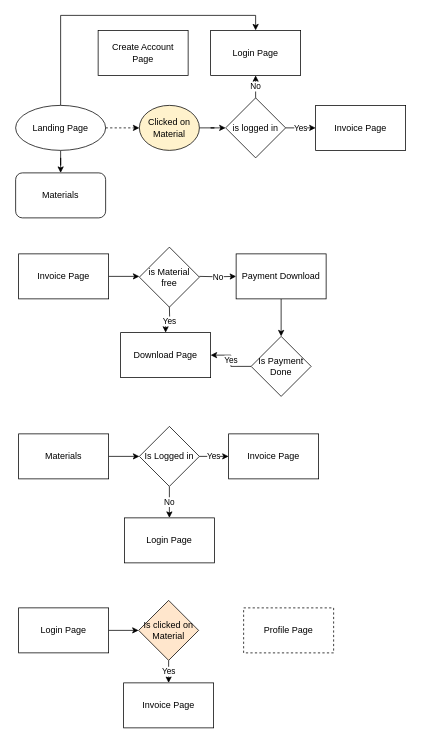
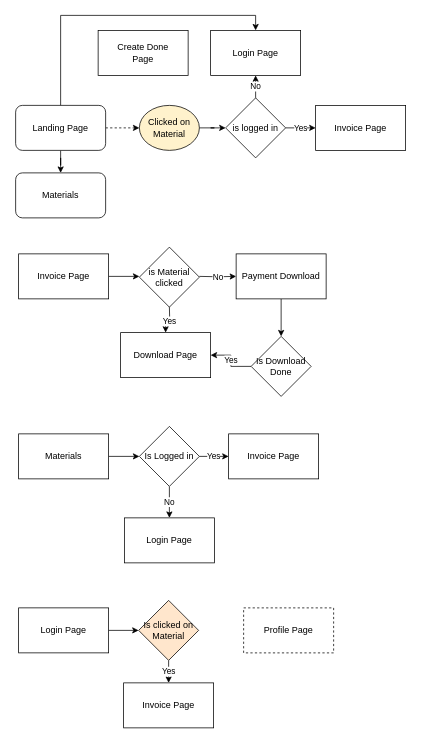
node "Create Account Page": label "Create Account Page" -> "Create Done Page"
node "Landing Page": shape ellipse -> rounded rectangle
node "is Material free": label "is Material free" -> "is Material clicked"
node "Is Payment Done": label "Is Payment Done" -> "Is Download Done"
